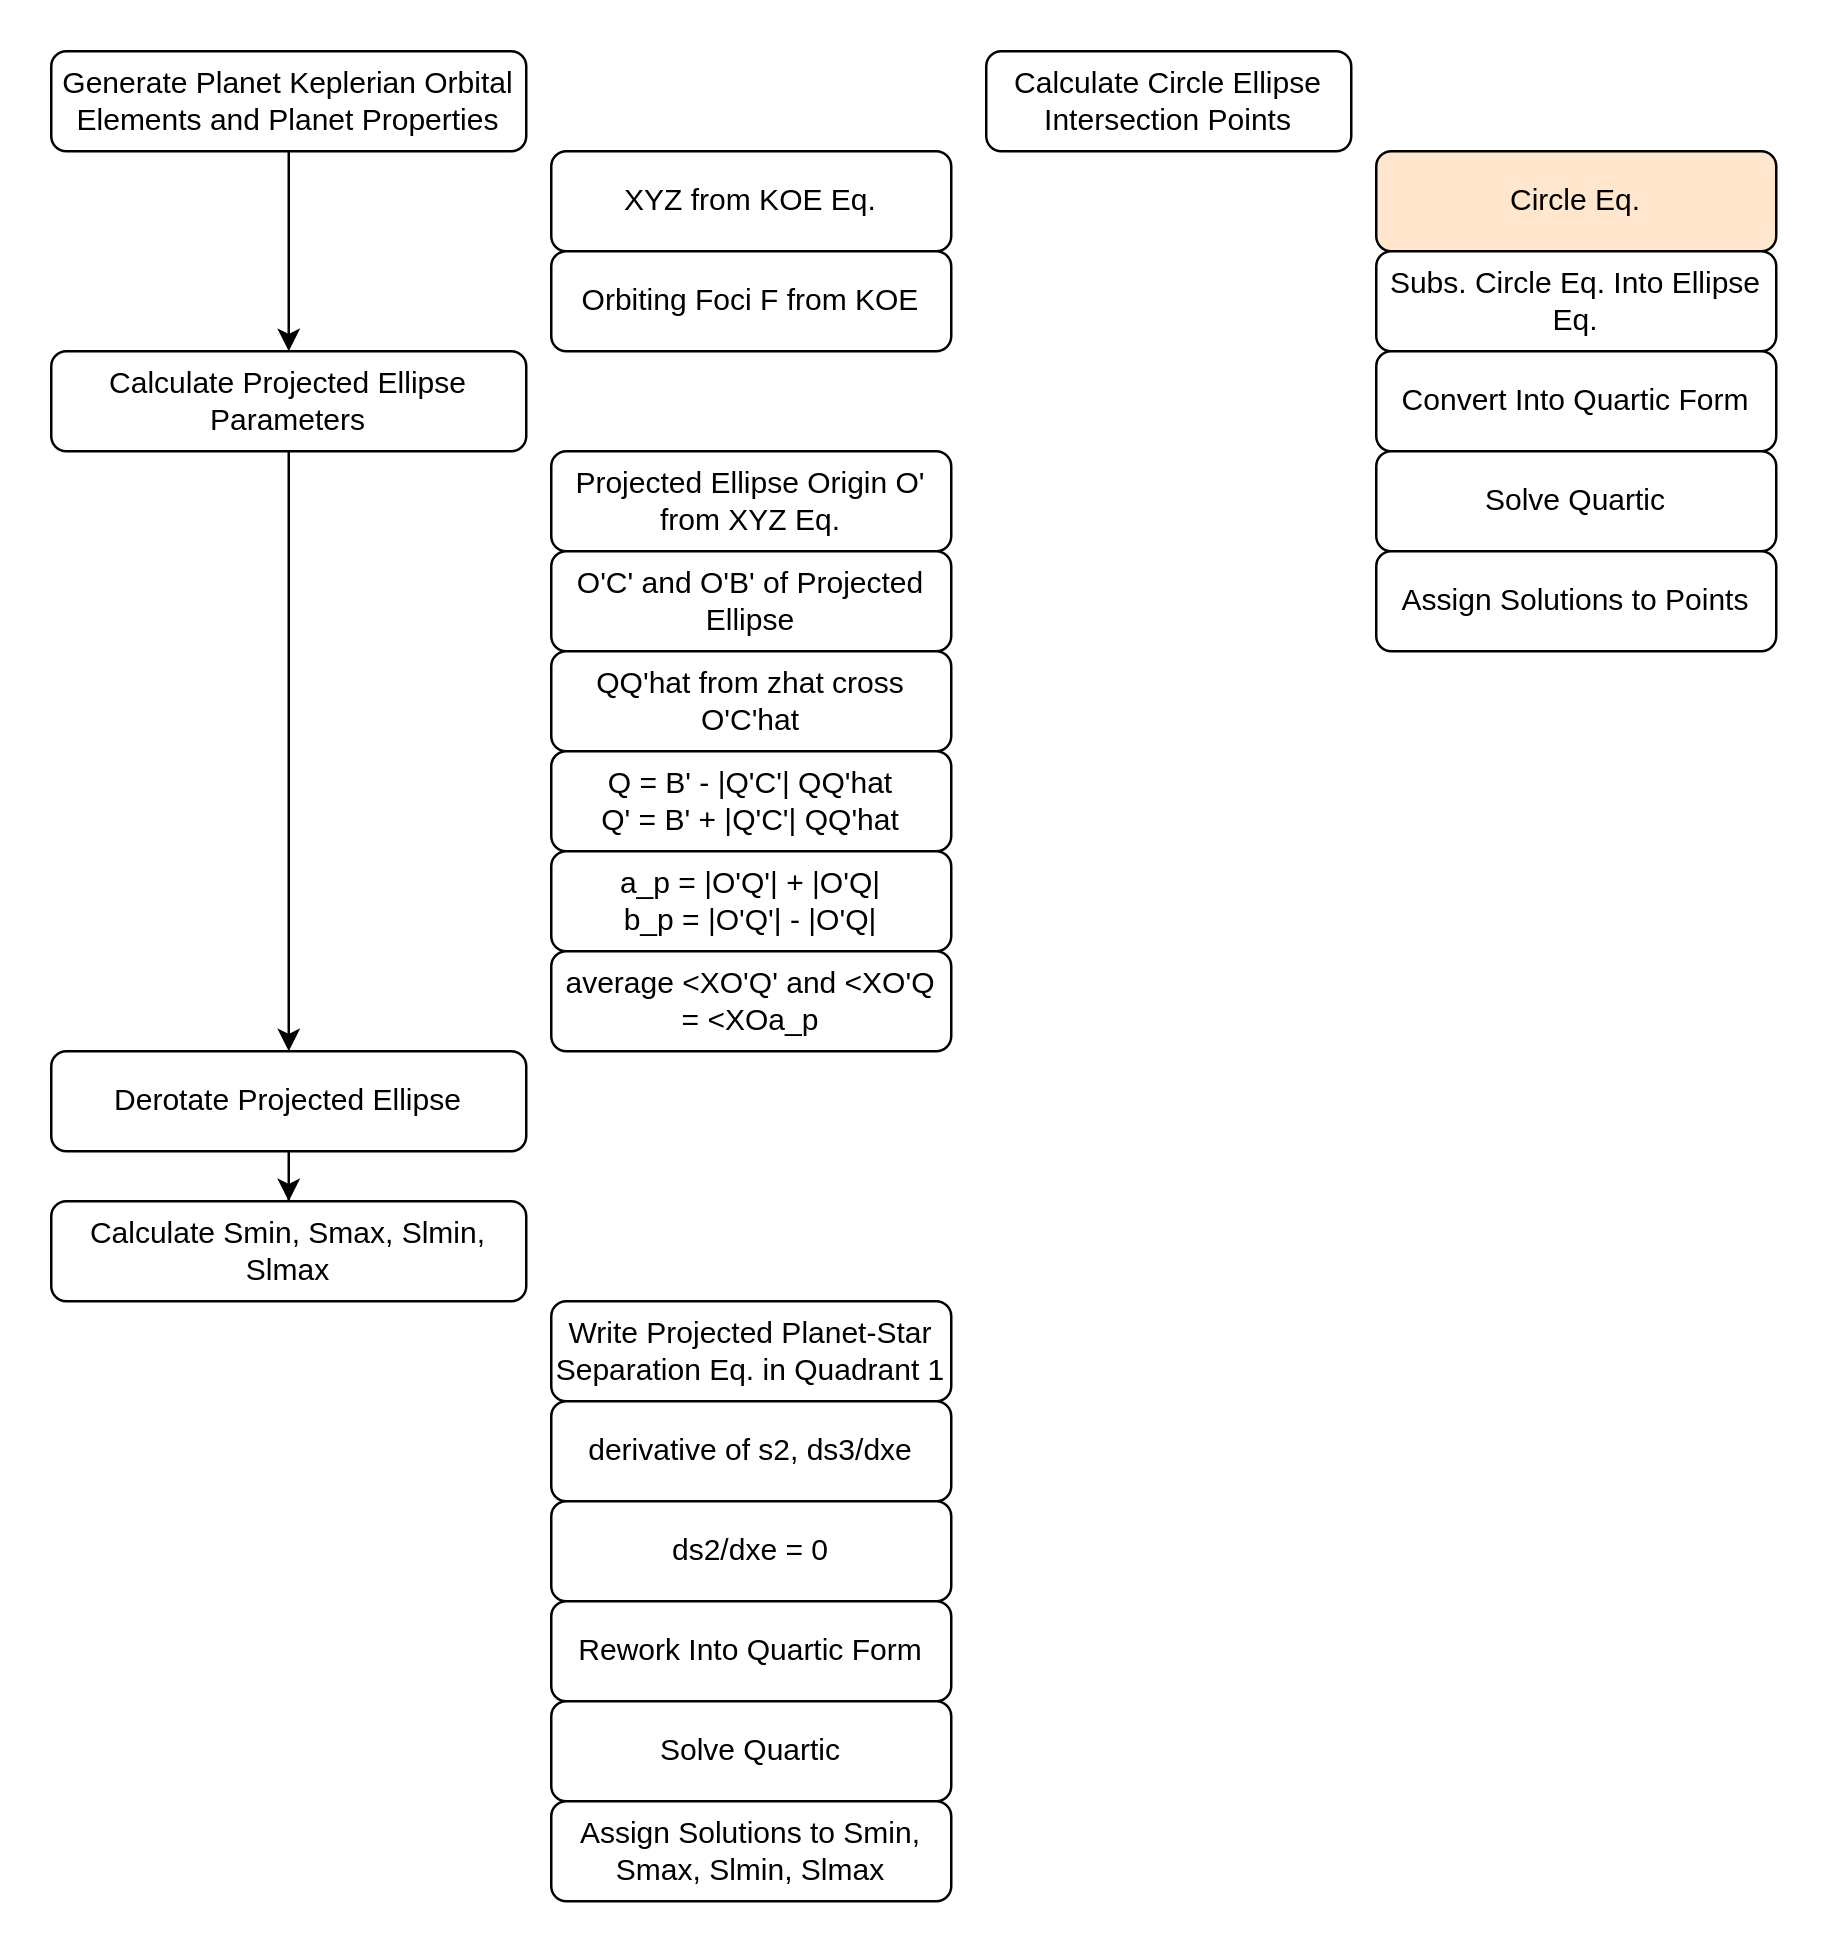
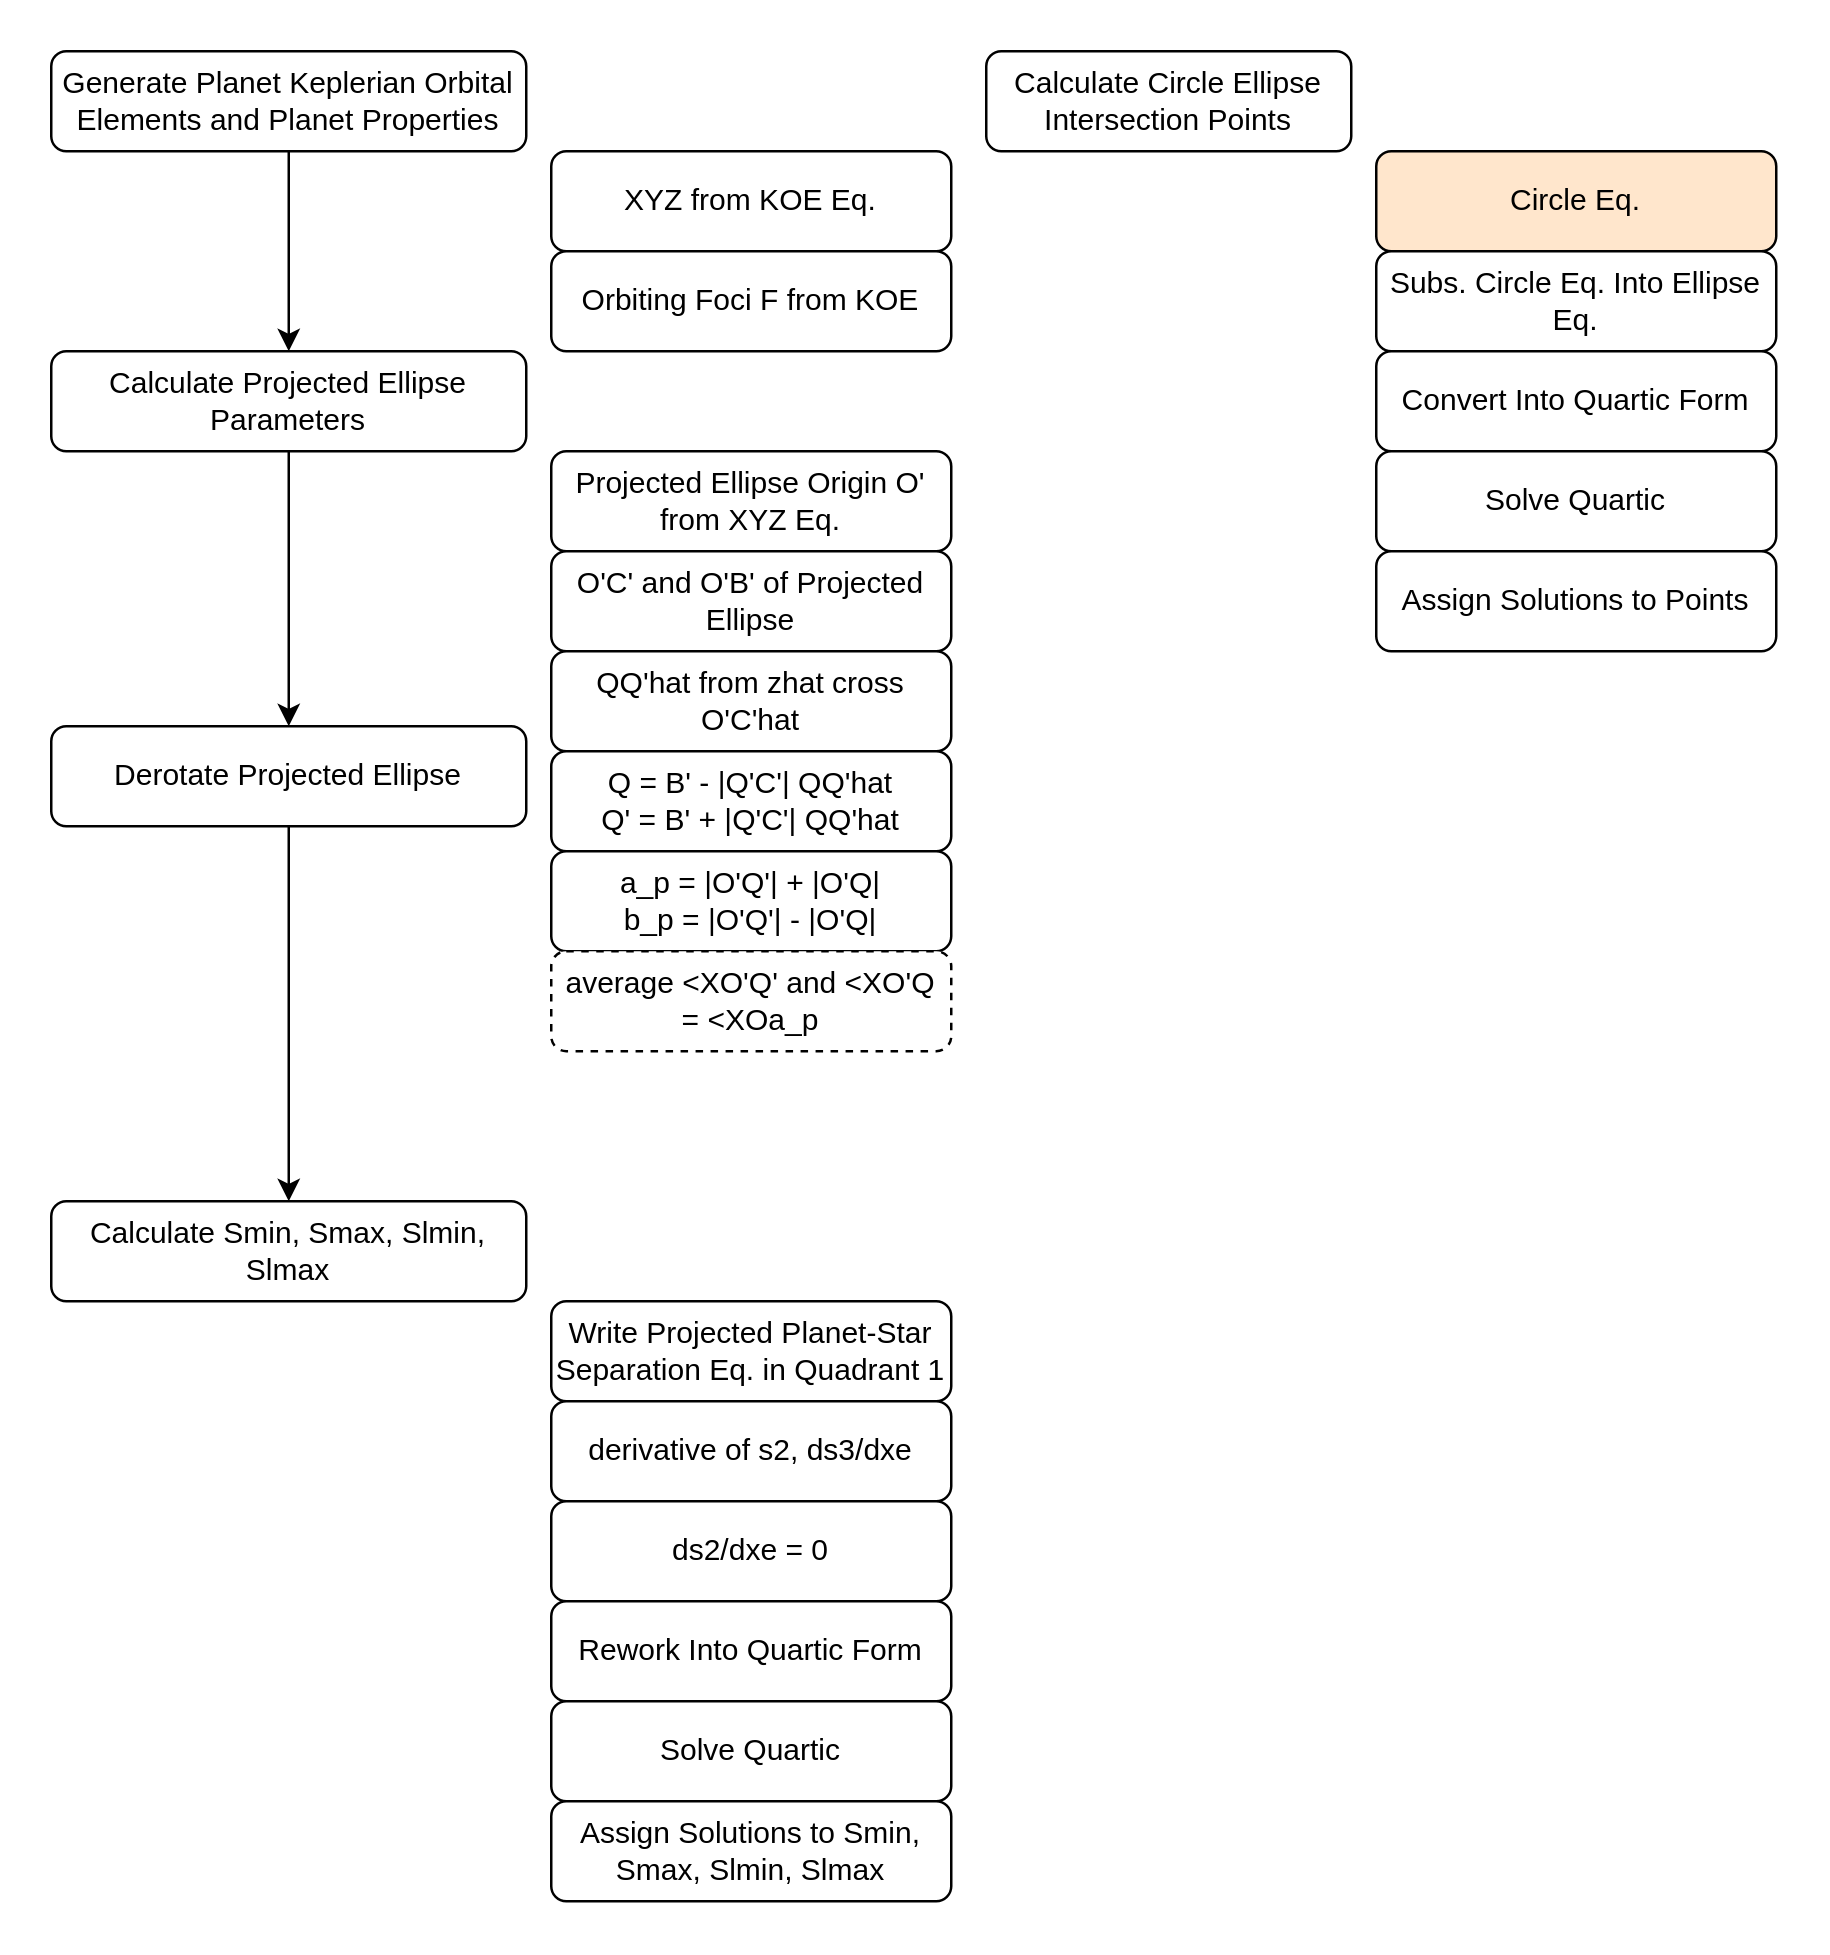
node "average <XO'Q' and <XO'Q = <XOa_p": style solid -> dashed
node "Derotate Projected Ellipse": moved (289, 1101) -> (289, 776)
